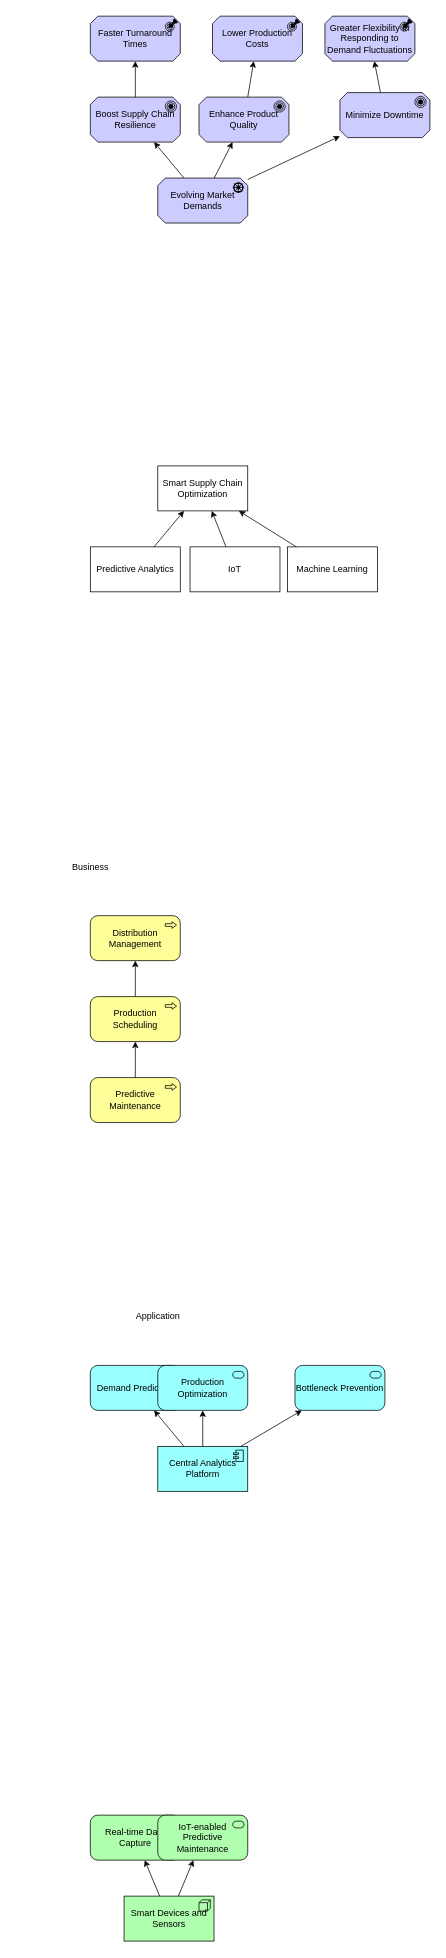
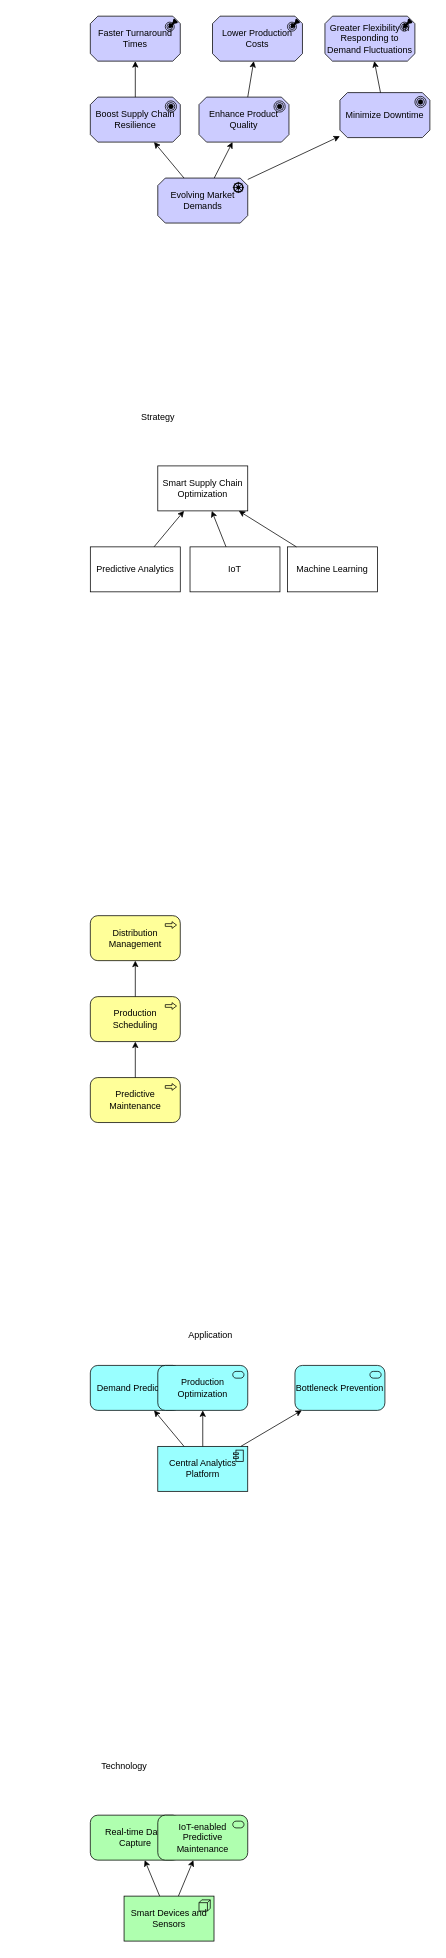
node "Strategy": added
node "Business": removed
node "Application": moved (158, 1317) -> (210, 1335)
node "Technology": added
